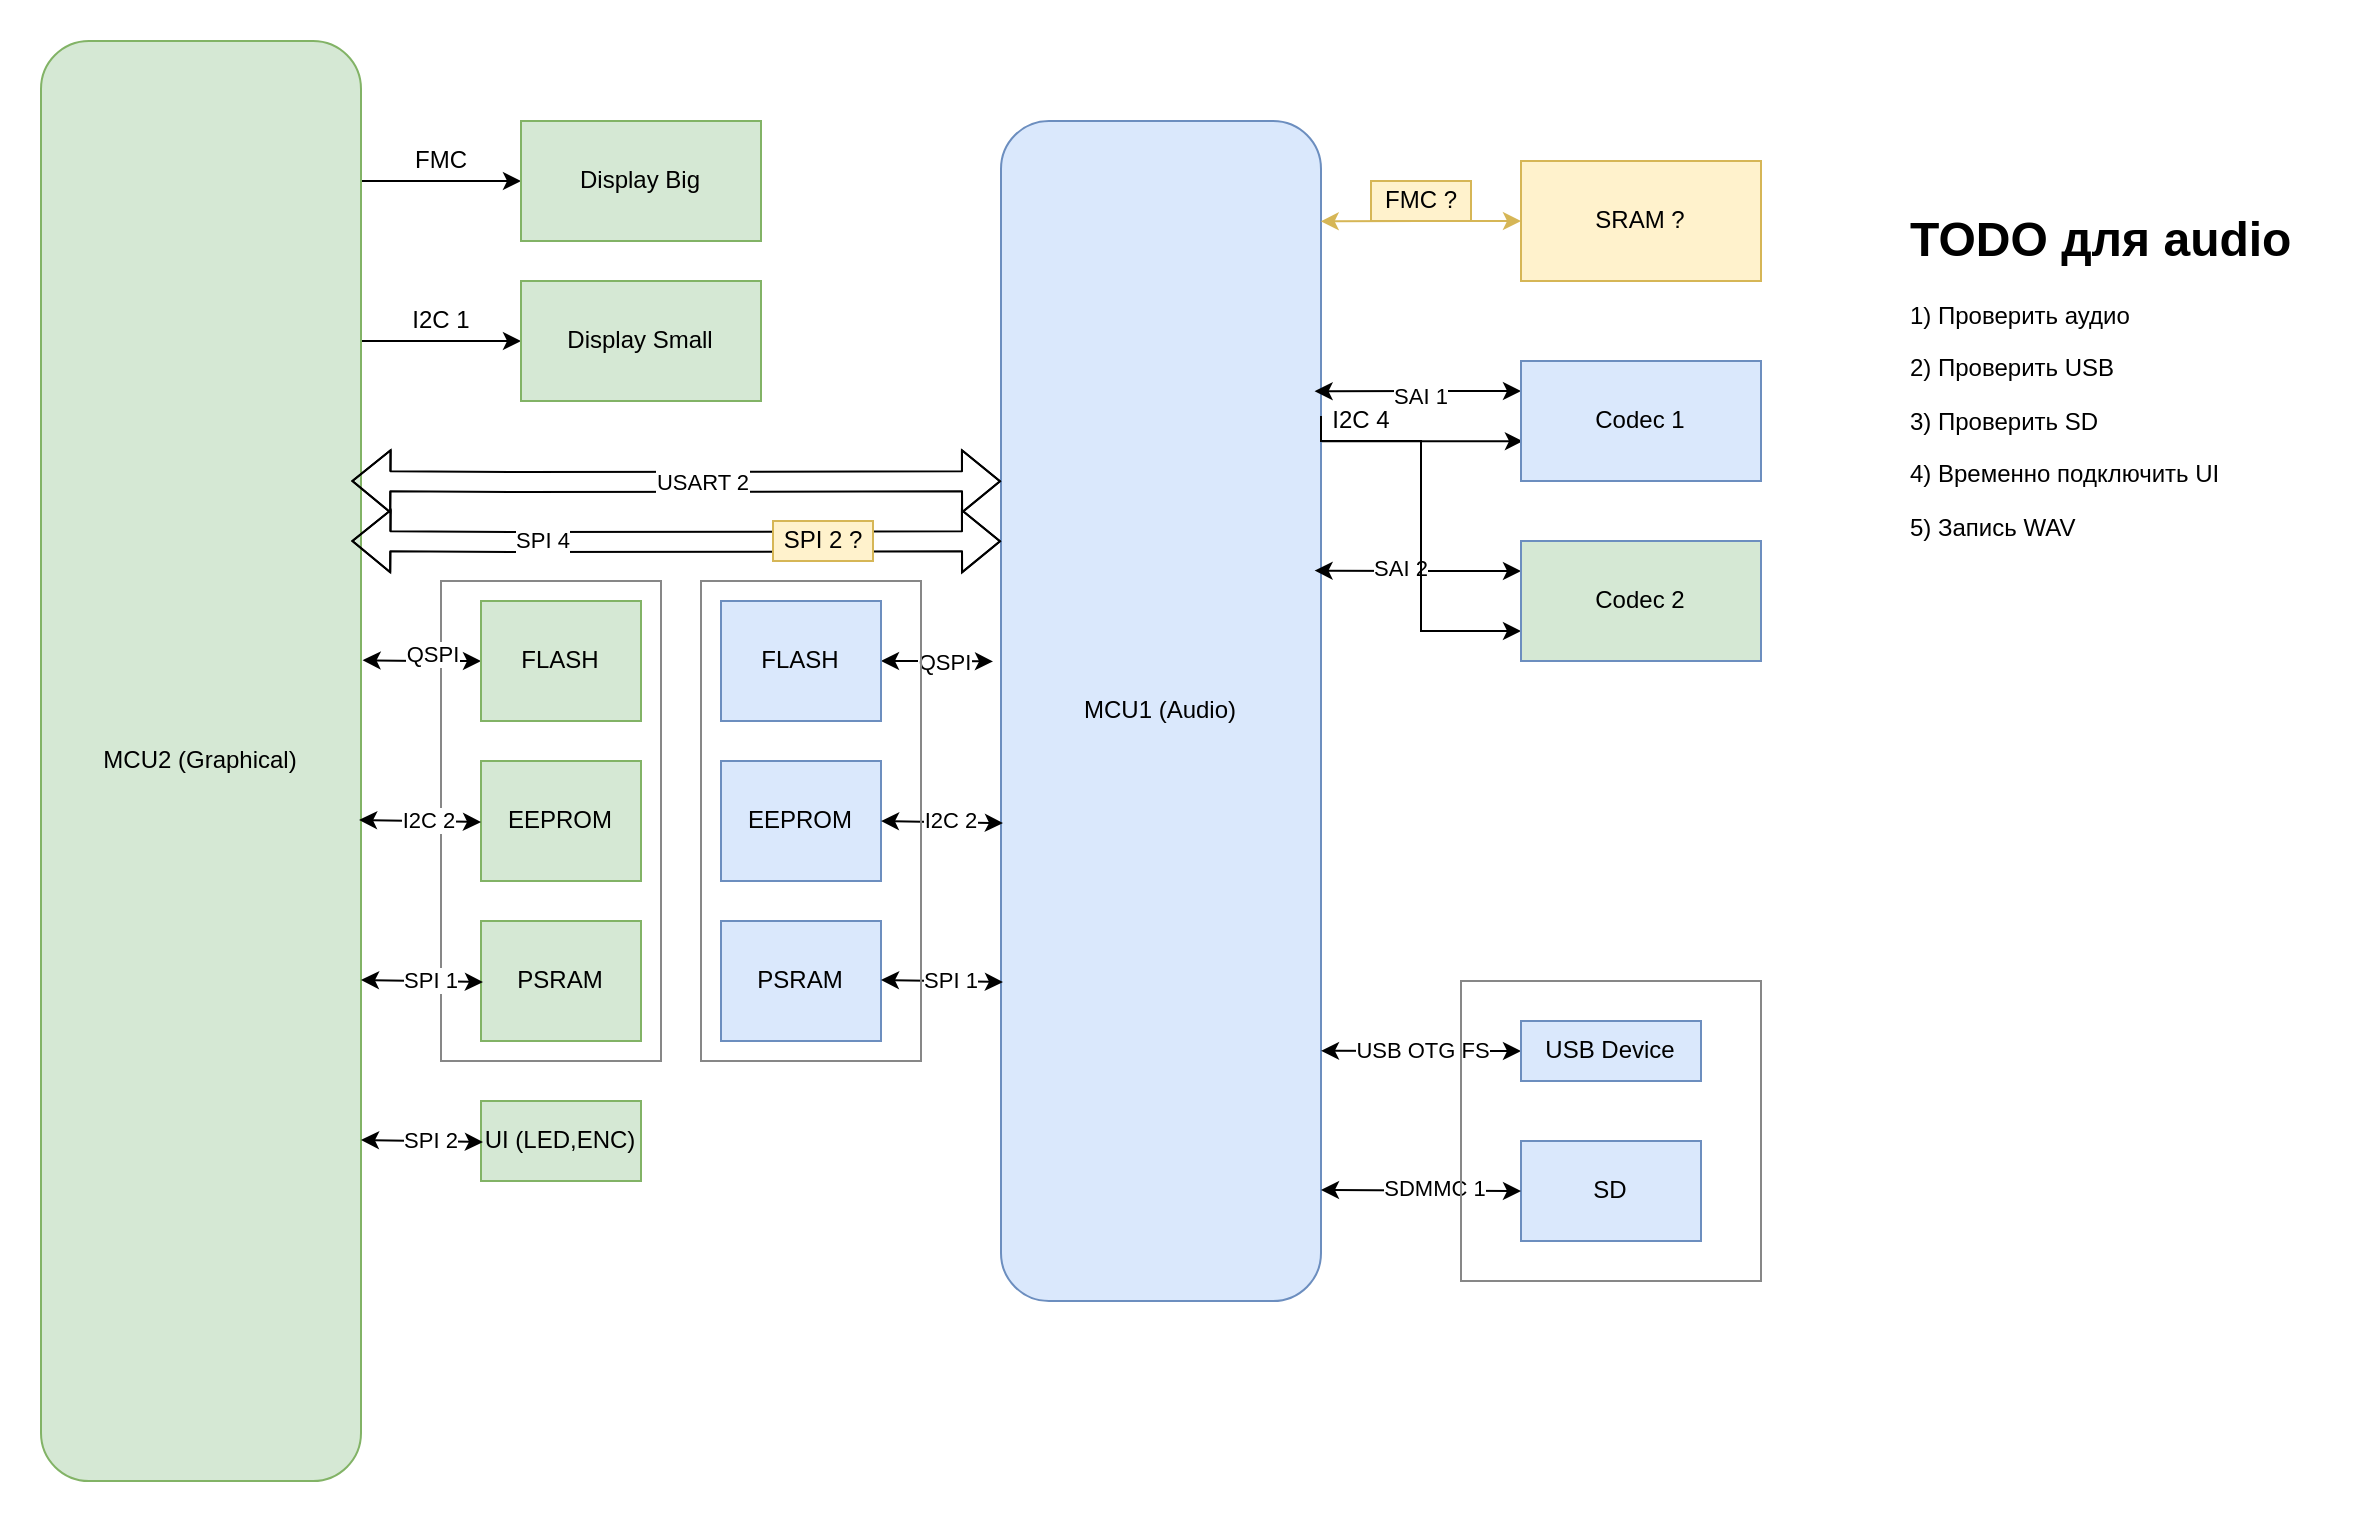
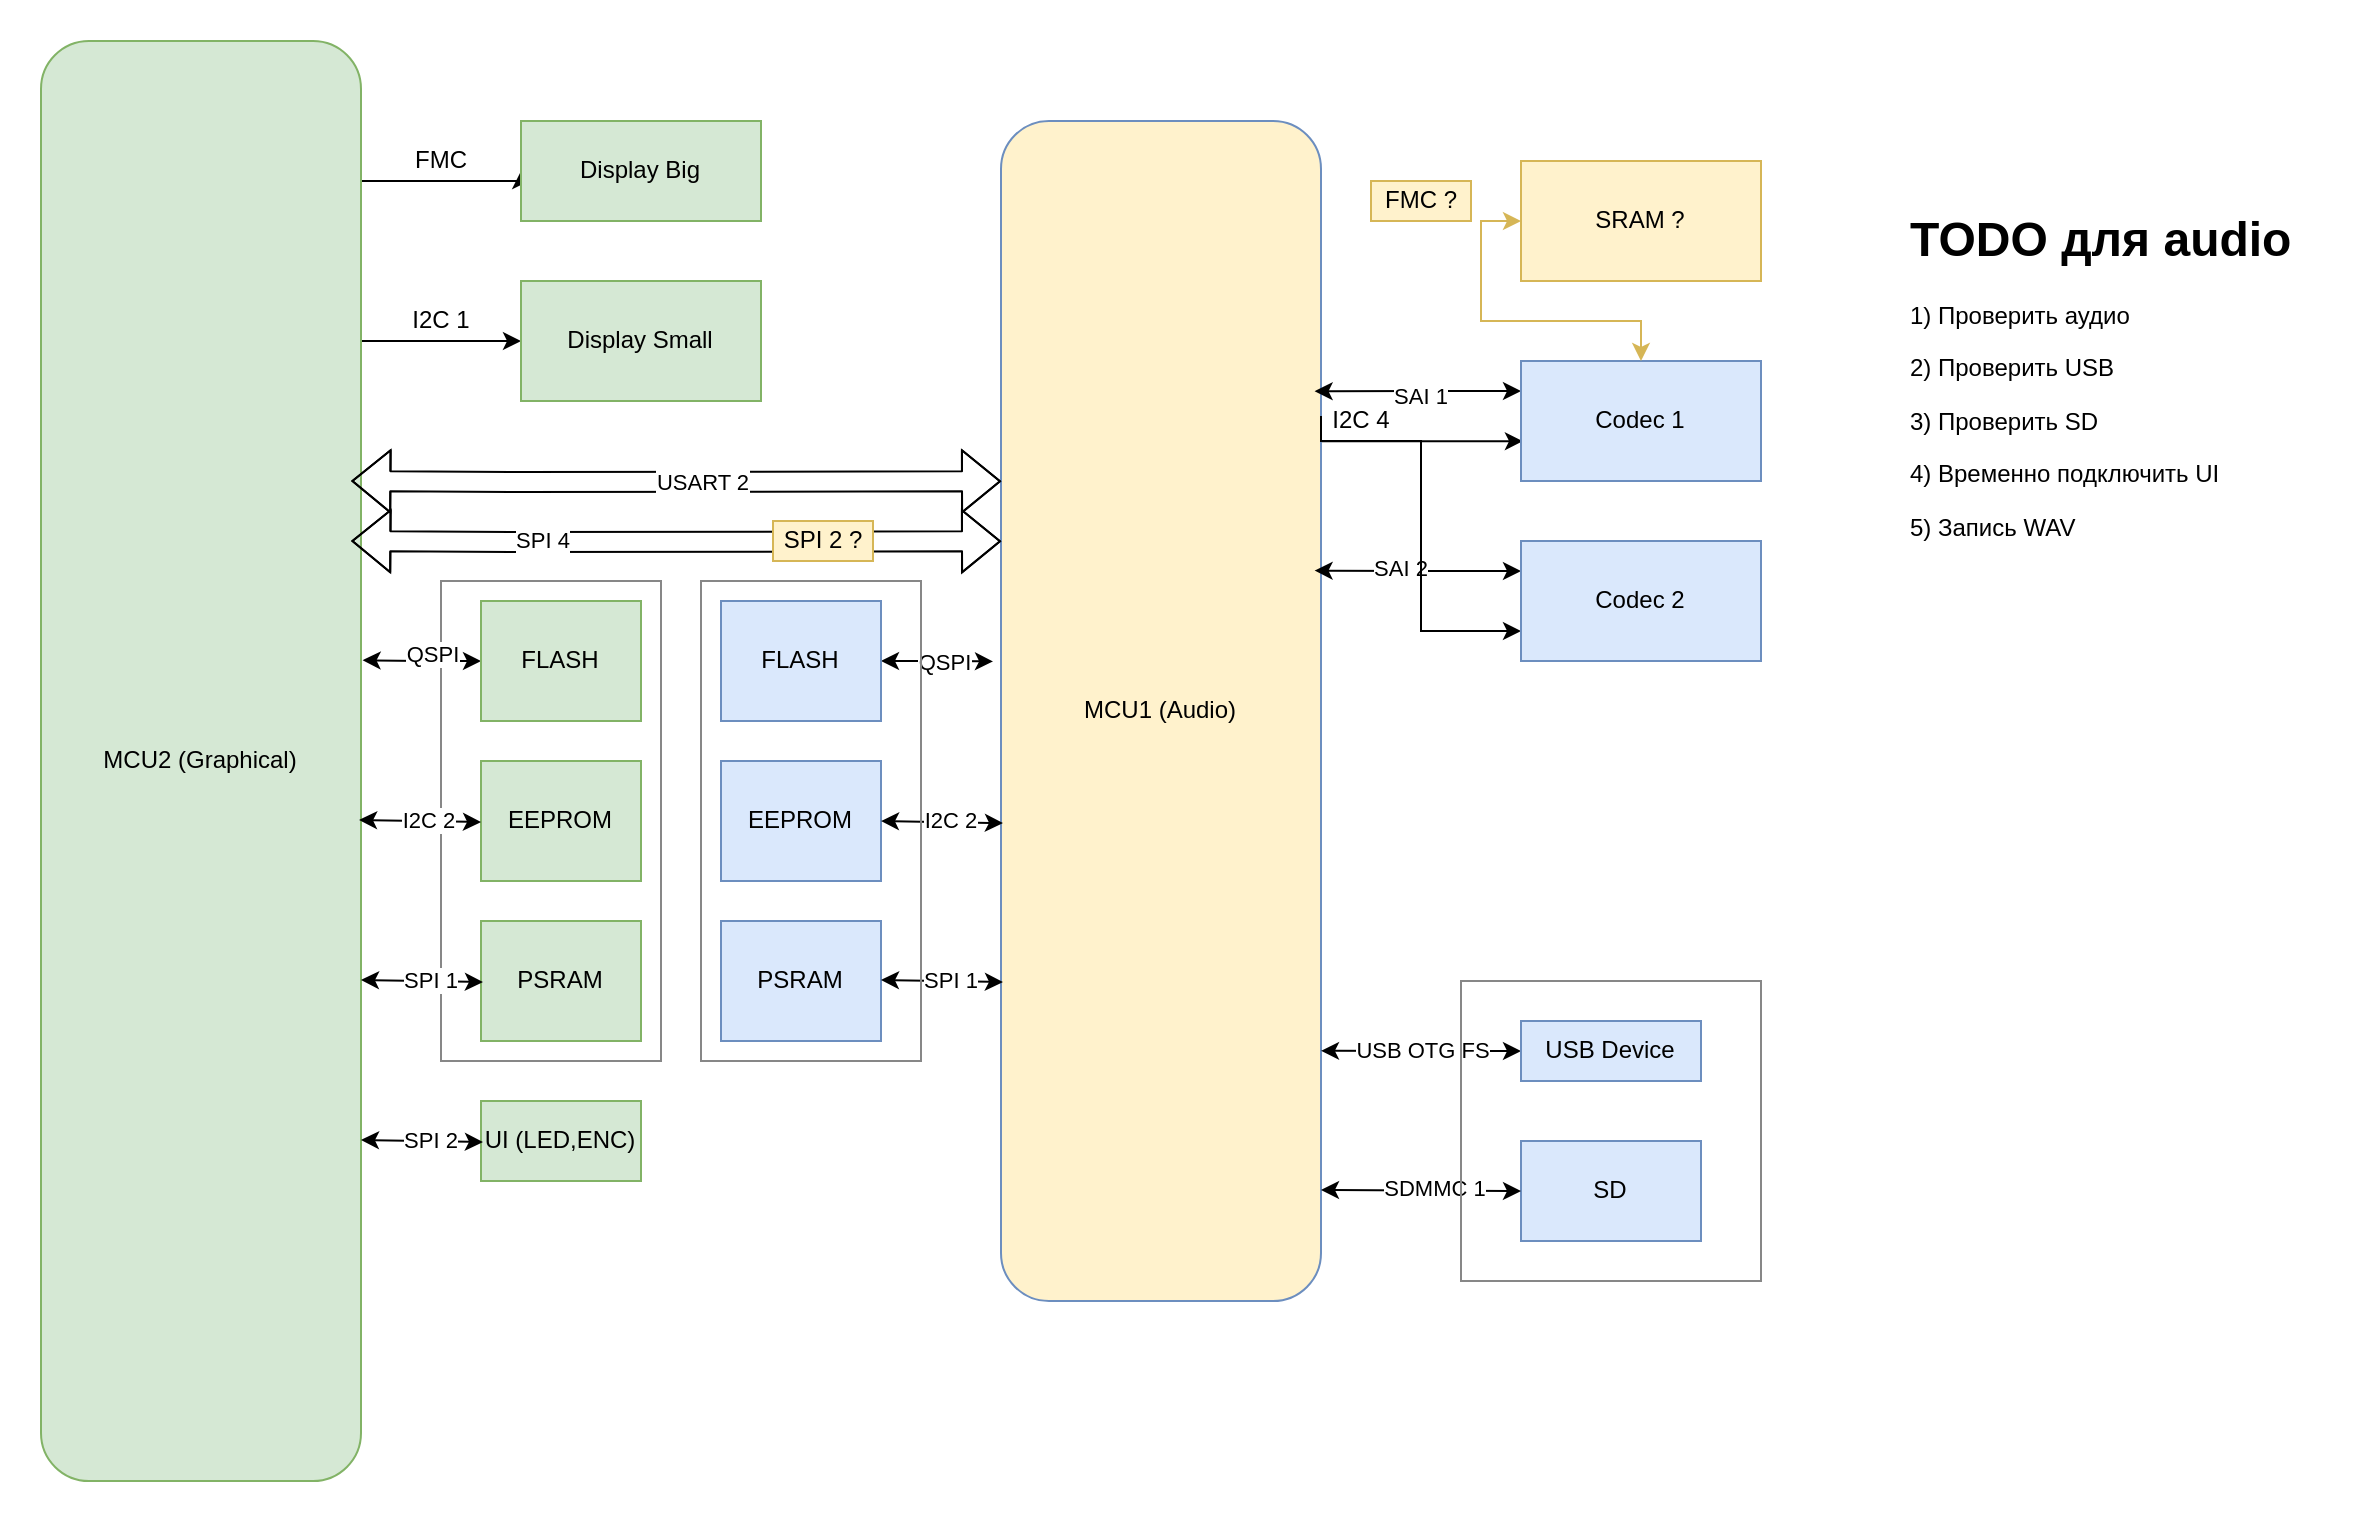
node "Display Big": size 240x120 -> 240x100
edge "SRAM ?" -- "MCU1 (Audio)": now "SRAM ?" -- "Codec 1"
node "Codec 2": fillcolor #d5e8d4 -> #dae8fc
node "MCU1 (Audio)": fillcolor #dae8fc -> #fff2cc
